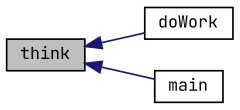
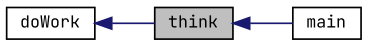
edge "doWork" -> "think": reversed
